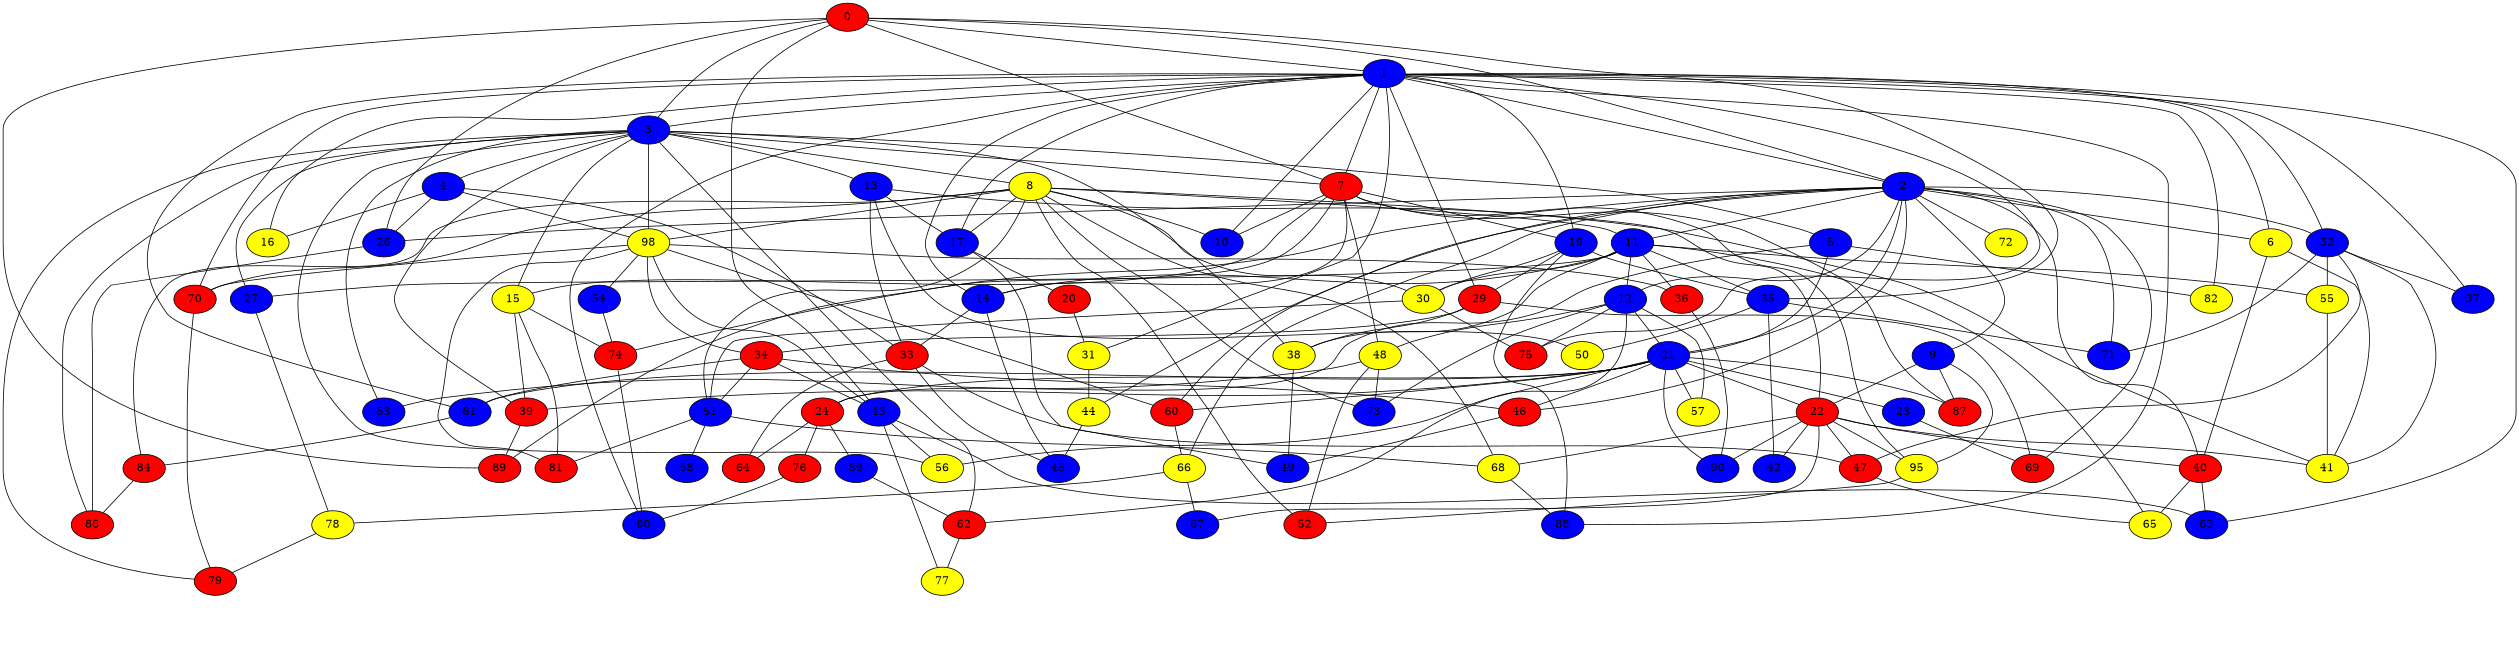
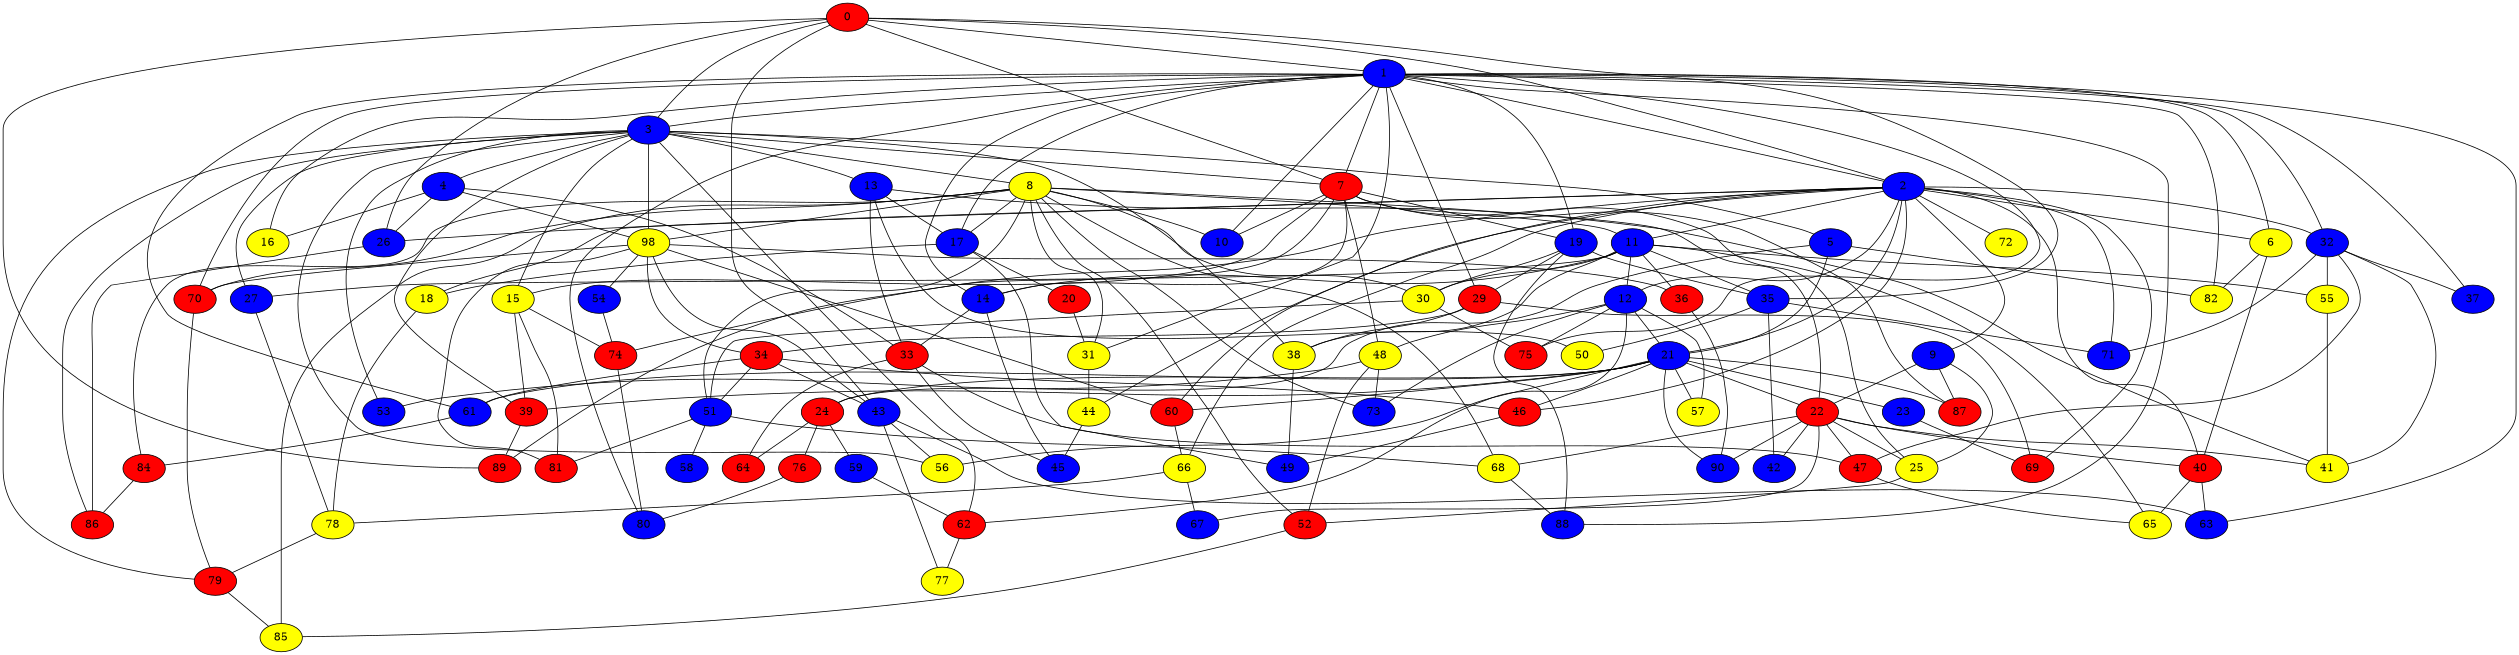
edge "8" -- "31": added
node "18": added
edge "6" -- "41": now "6" -- "82"
node "95": label "95" -> "25"
node "85": added
